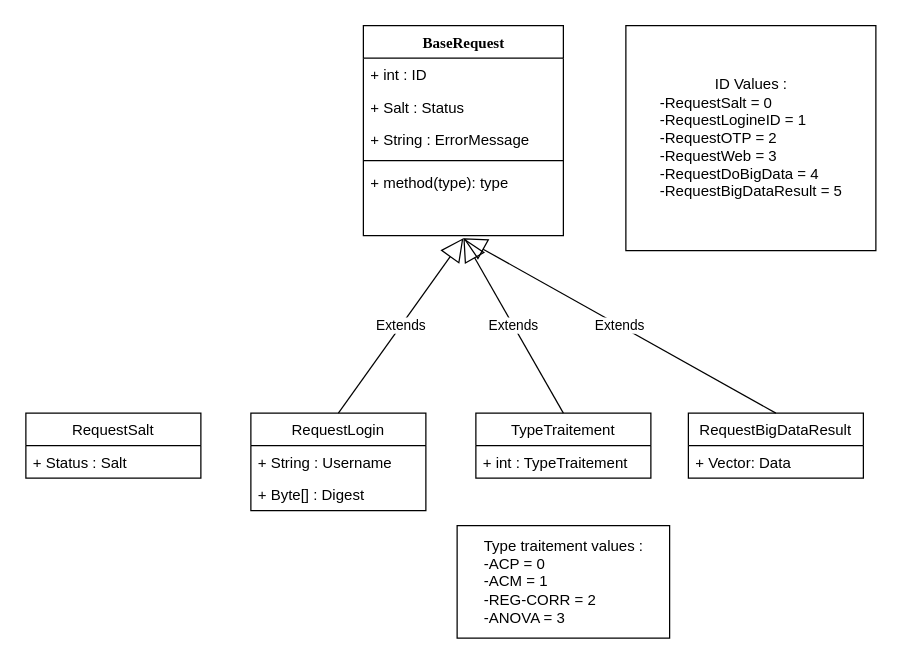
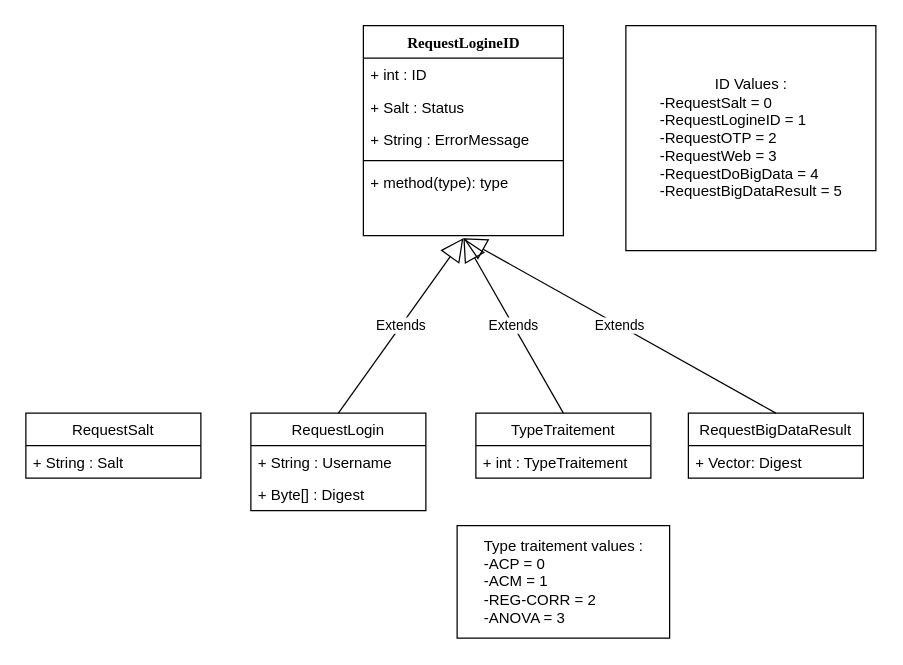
node "BaseRequest": label "BaseRequest" -> "RequestLogineID"
node "+ Status : Salt": label "+ Status : Salt" -> "+ String : Salt"
node "+ Vector: Data": label "+ Vector: Data" -> "+ Vector: Digest"
